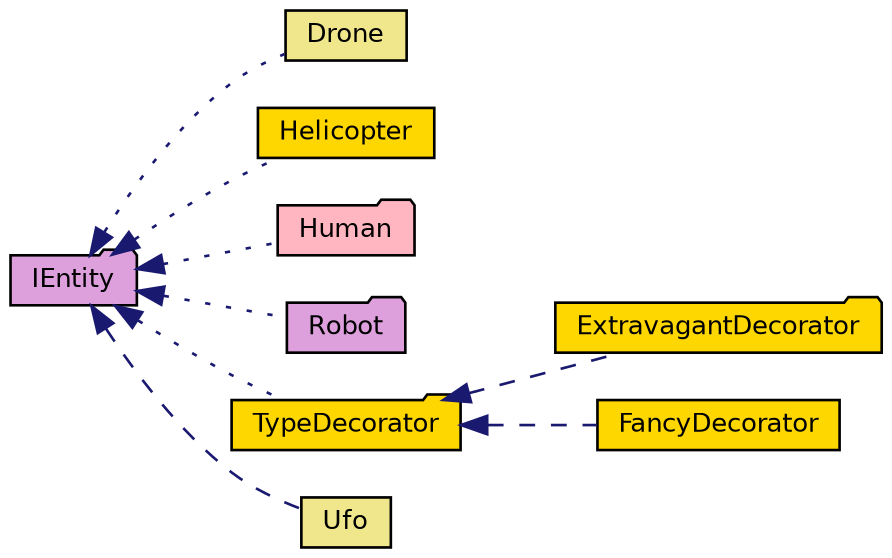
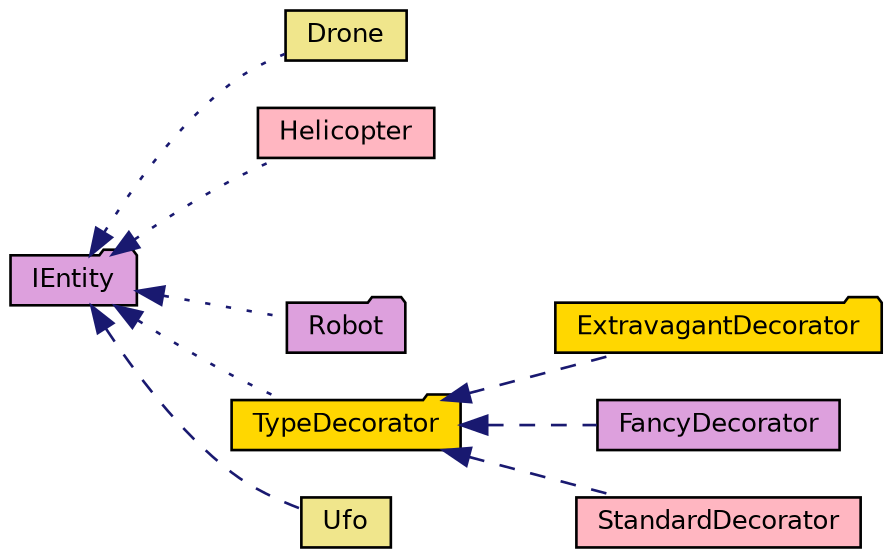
node "Helicopter": fillcolor gold -> lightpink
node "Human": removed
node "FancyDecorator": fillcolor gold -> plum
node "StandardDecorator": added
